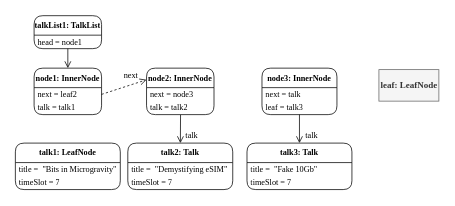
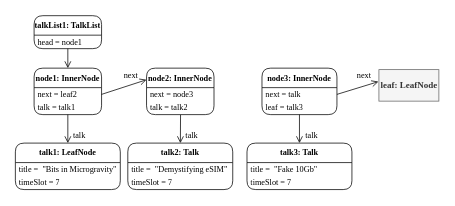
edge "next = leaf2" -> "node2: InnerNode": style dashed -> solid
edge "next = talk" -> "leaf: LeafNode": added, label "next"
edge "talk = talk1" -> "talk1: LeafNode": added, label "talk"
